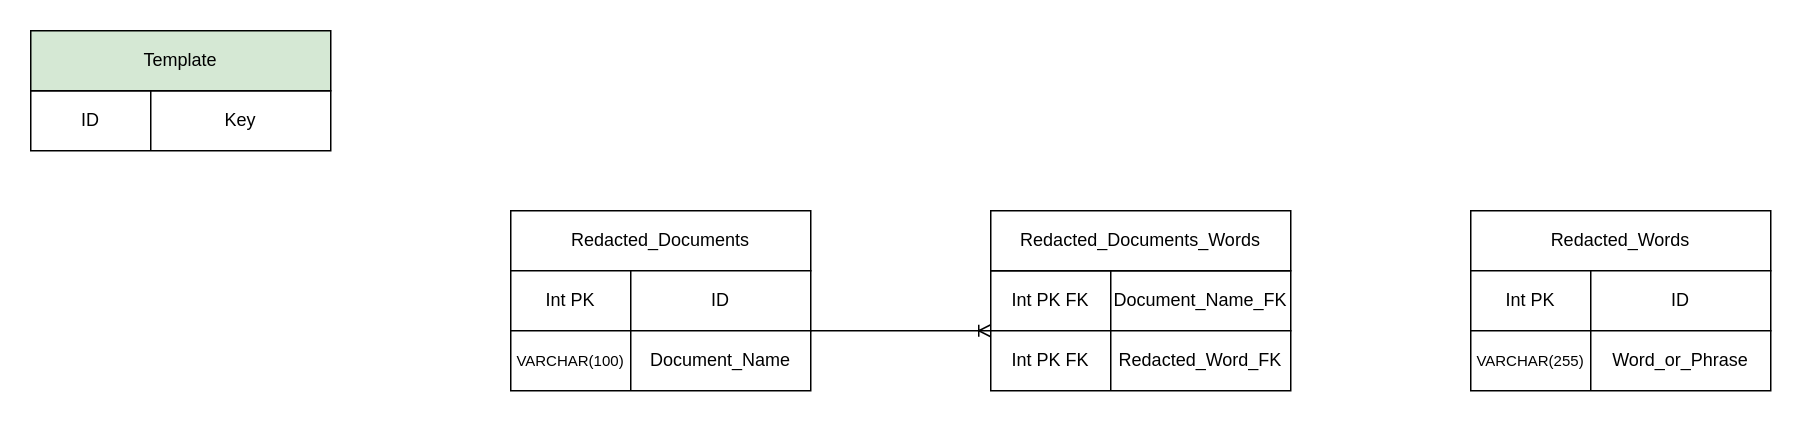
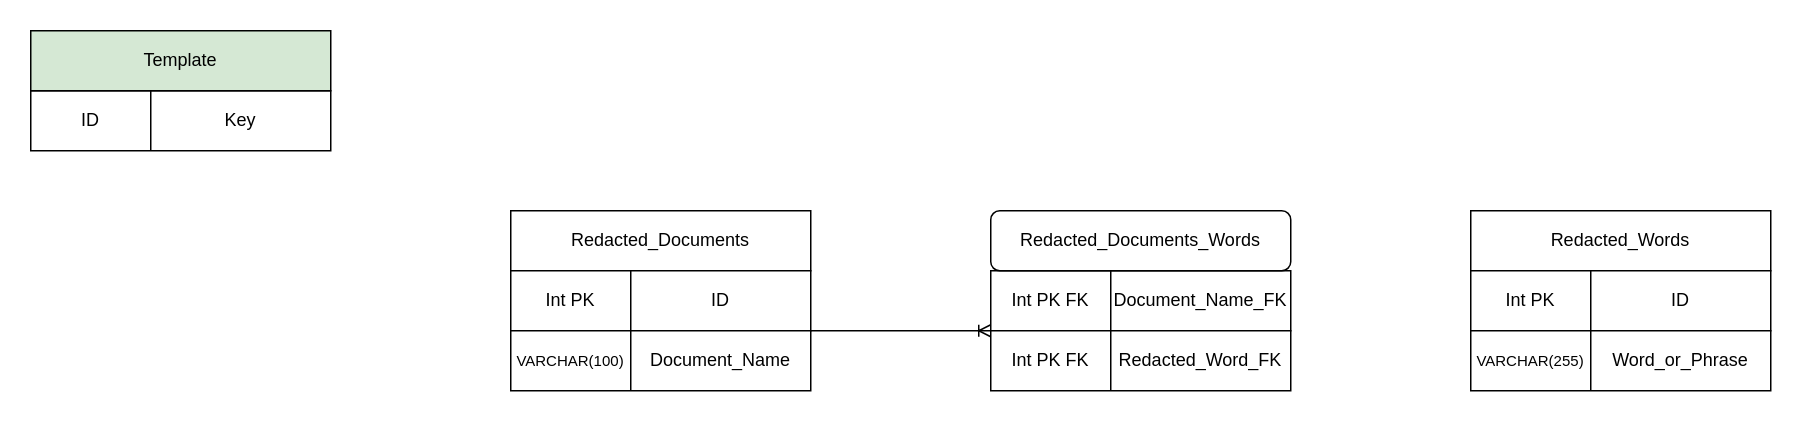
node "Redacted_Documents_Words": shape rectangle -> rounded rectangle
